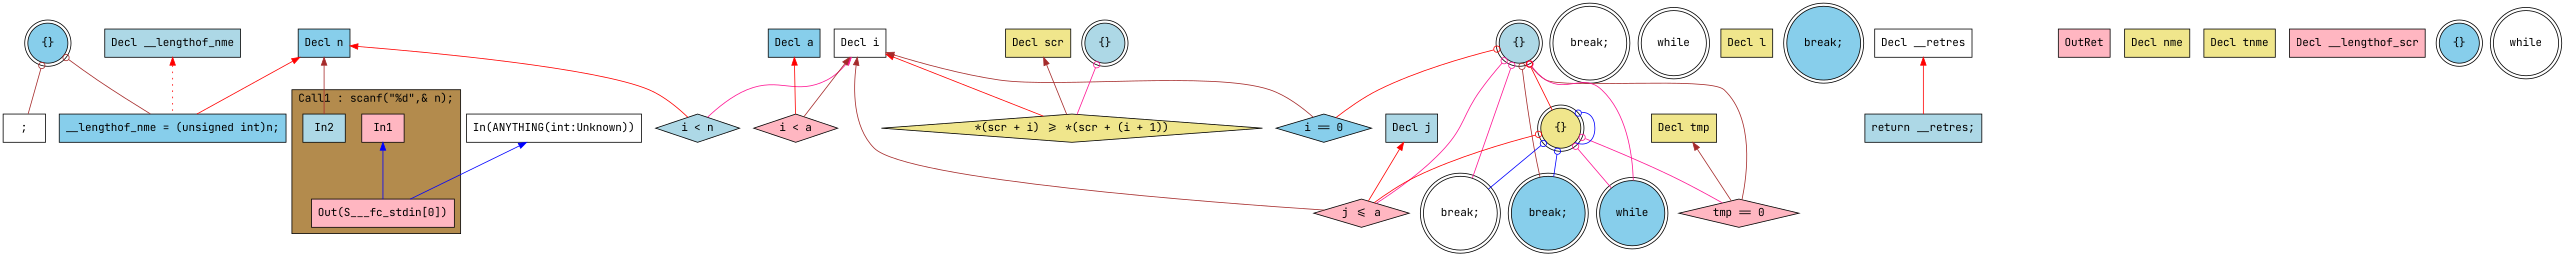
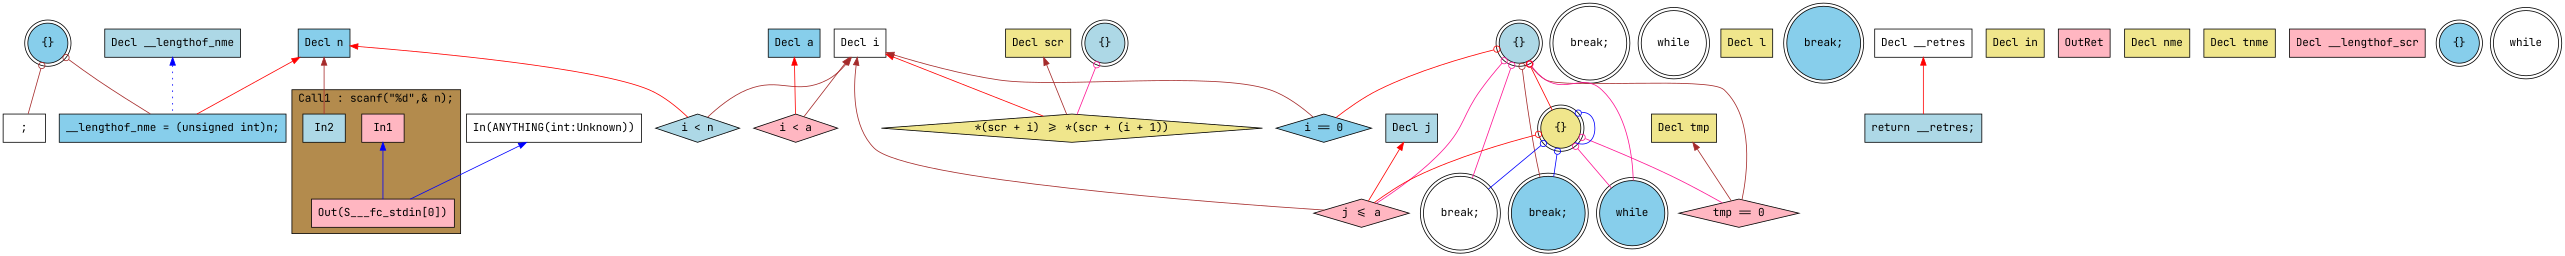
node "Decl in": added
edge "i < n" -> "Decl i": color deeppink -> brown
edge "__lengthof_nme = (unsigned int)n;" -> "Decl __lengthof_nme": color red -> blue
